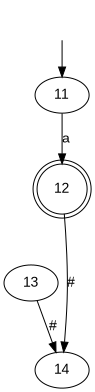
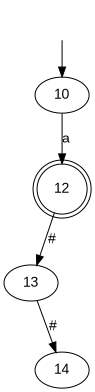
node "11": label "11" -> "10"
edge "12" -> "14": now "12" -> "13"
